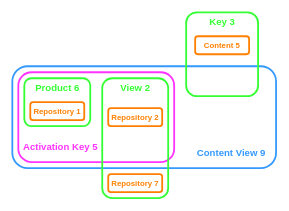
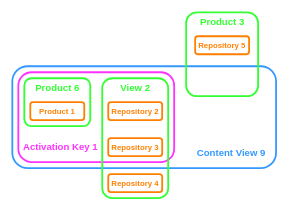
node "Key 3": label "Key 3" -> "Product 3"
node "Content 5": label "Content 5" -> "Repository 5"
node "Repository 1": label "Repository 1" -> "Product 1"
node "Repository 2": moved (135, 117) -> (135, 111)
node "Activation Key 5": label "Activation Key 5" -> "Activation Key 1"
node "Repository 3": added
node "Repository 7": label "Repository 7" -> "Repository 4"
